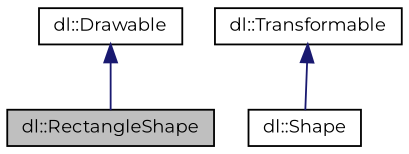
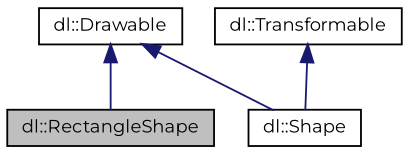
edge "dl::Shape" -> "dl::Drawable": added
